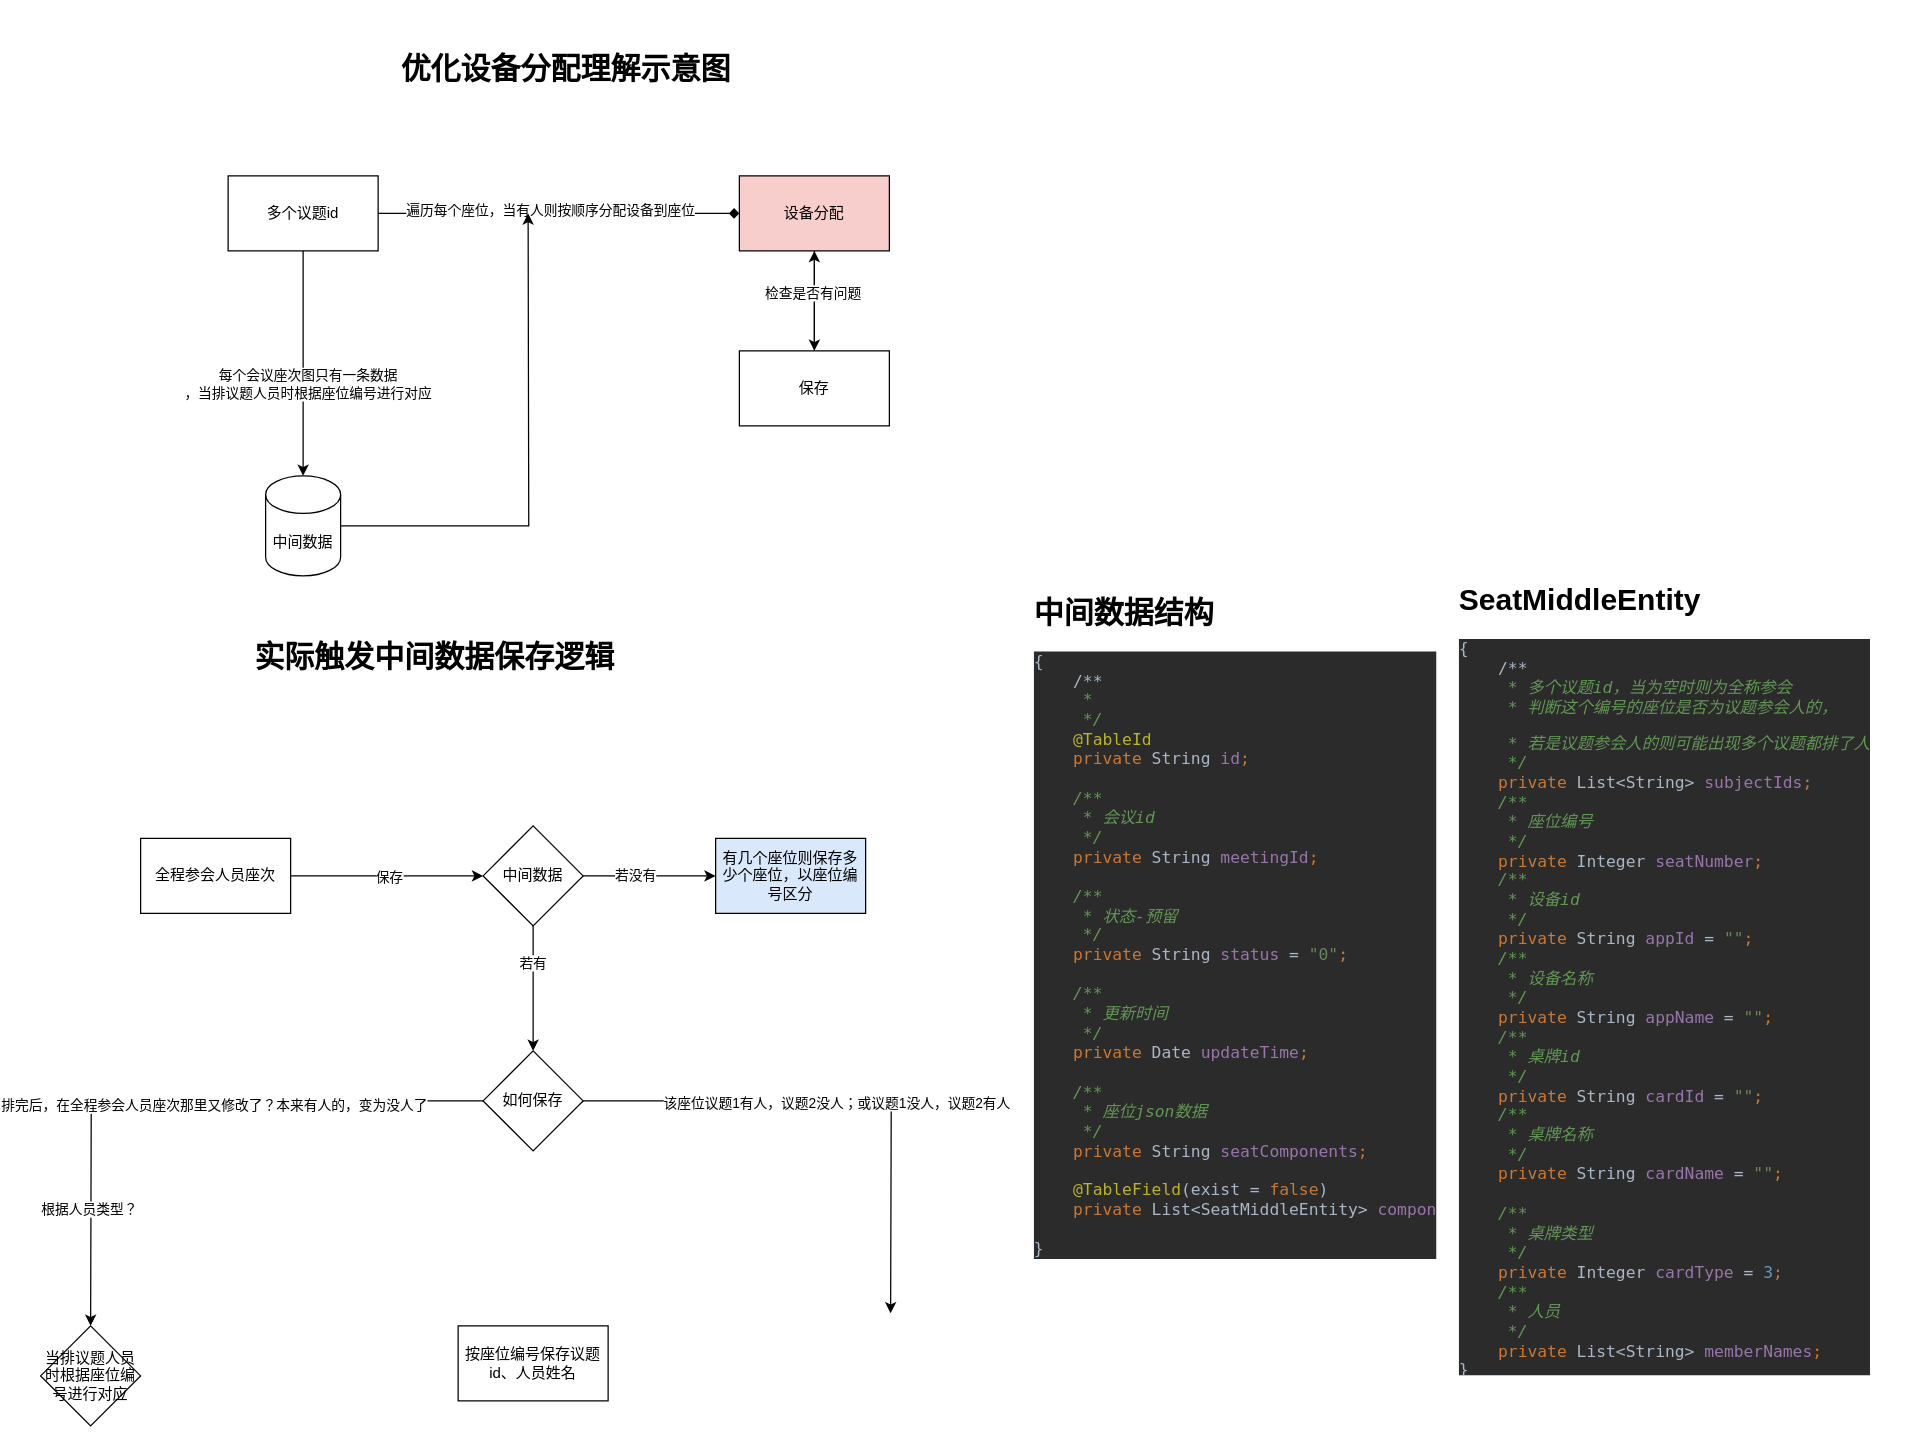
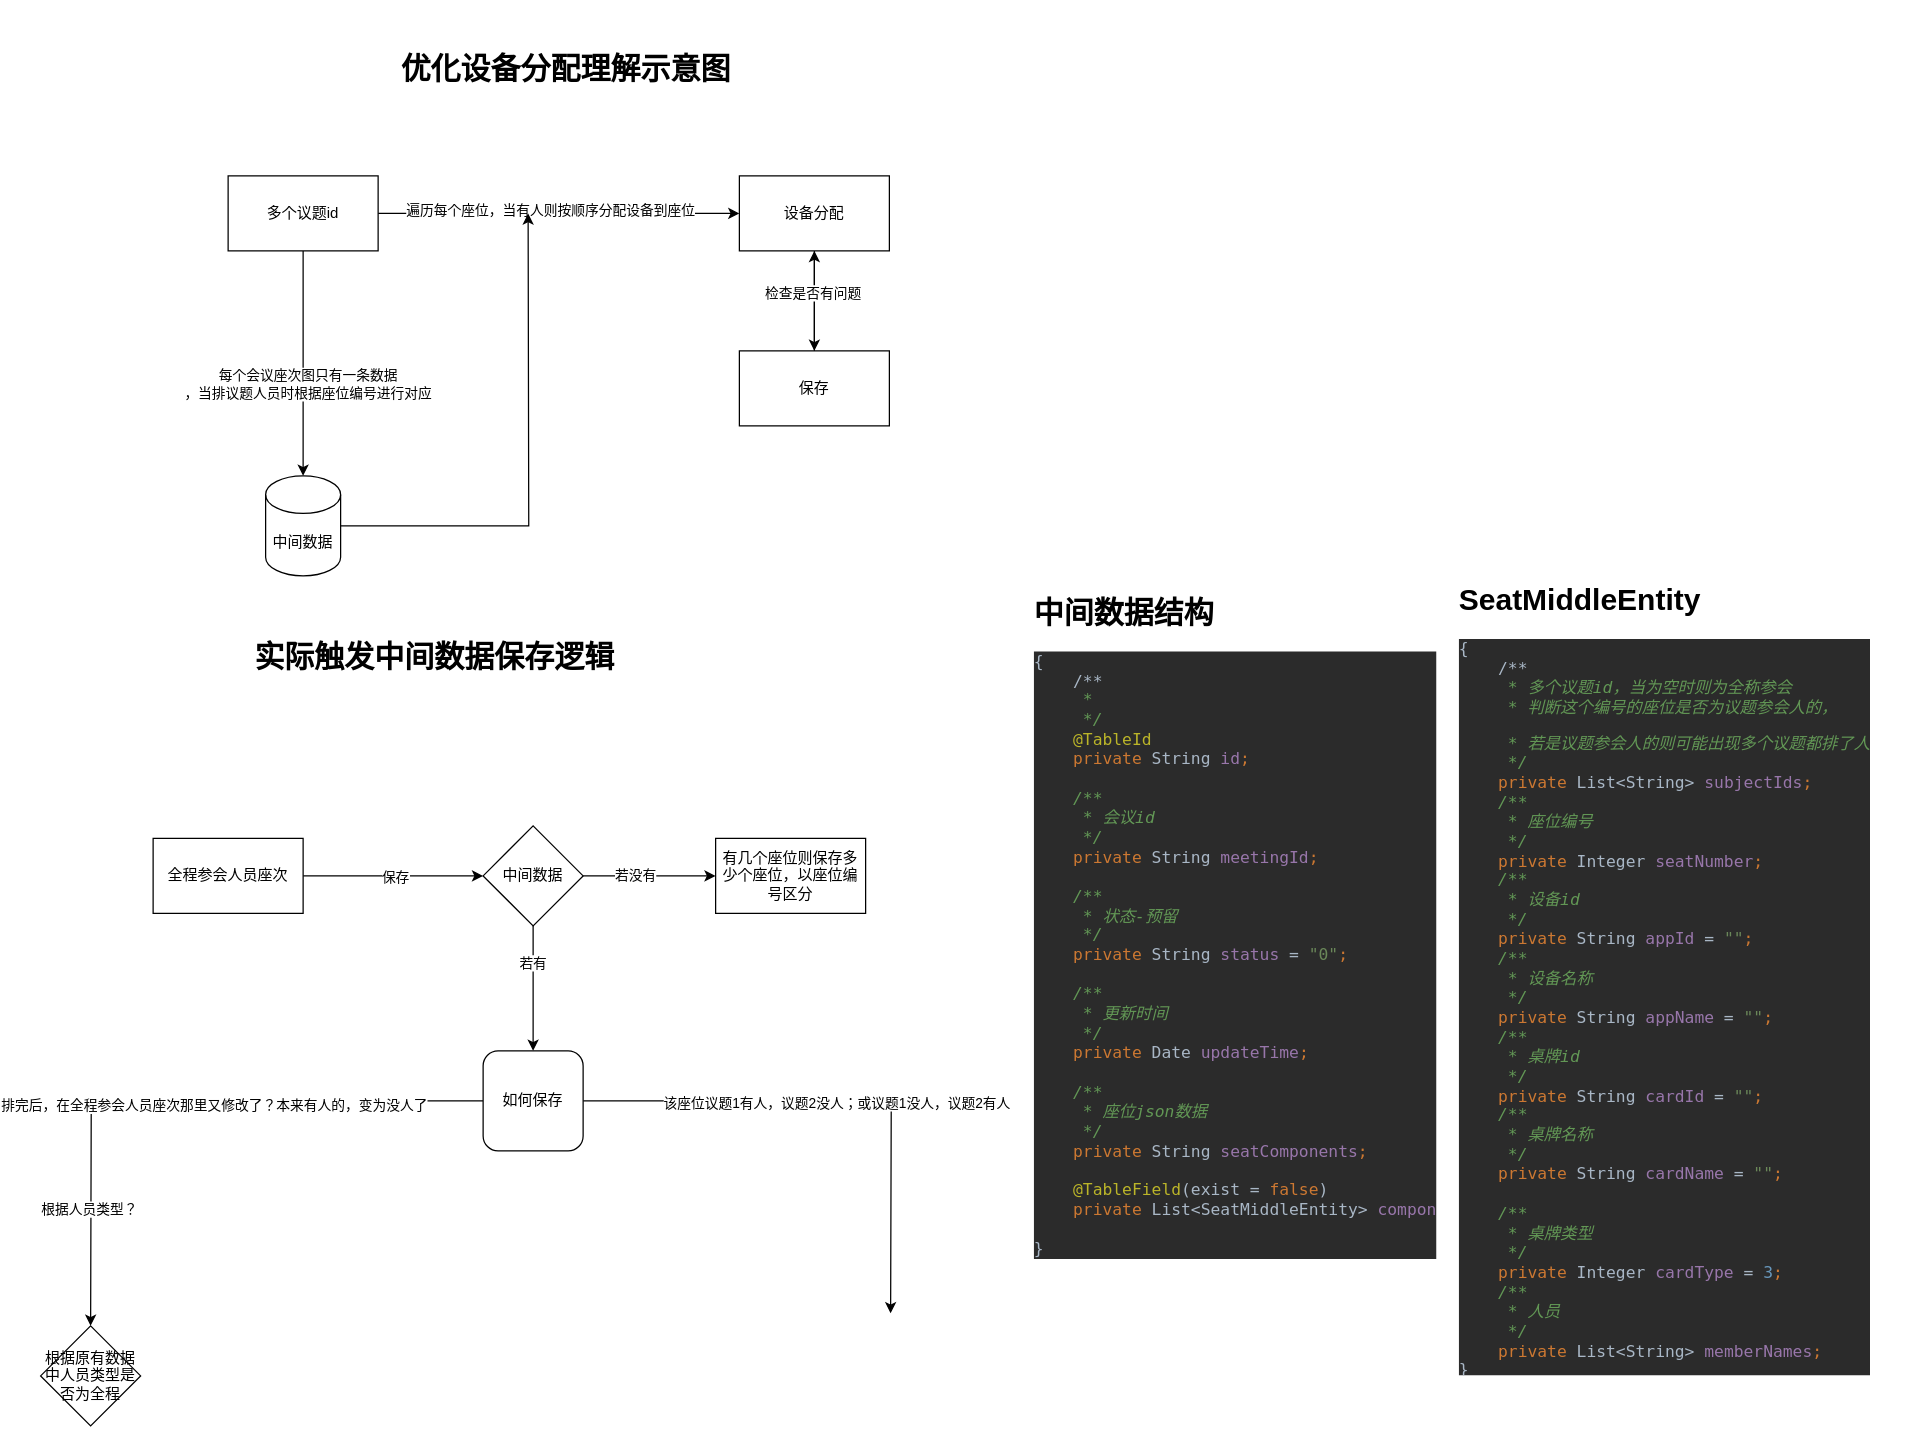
edge "多个议题id" -> "设备分配": arrowhead diamond -> classic
node "设备分配": fillcolor #f8cecc -> #ffffff
node "全程参会人员座次": moved (216, 876) -> (228, 876)
node "有几个座位则保存多少个座位，以座位编号区分": fillcolor #dae8fc -> #ffffff
node "如何保存": shape diamond -> rounded rectangle
node "按座位编号保存议题id、人员姓名": removed
node "当排议题人员时根据座位编号进行对应": label "当排议题人员时根据座位编号进行对应" -> "根据原有数据中人员类型是否为全程"
